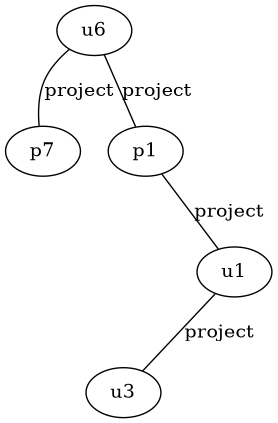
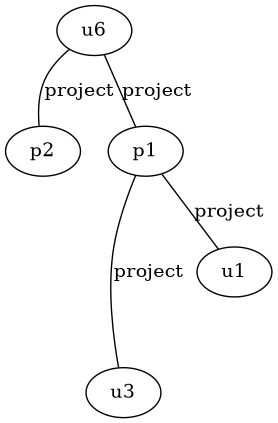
node "p7": label "p7" -> "p2"
edge "u1" -- "u3": now "p1" -- "u3"
